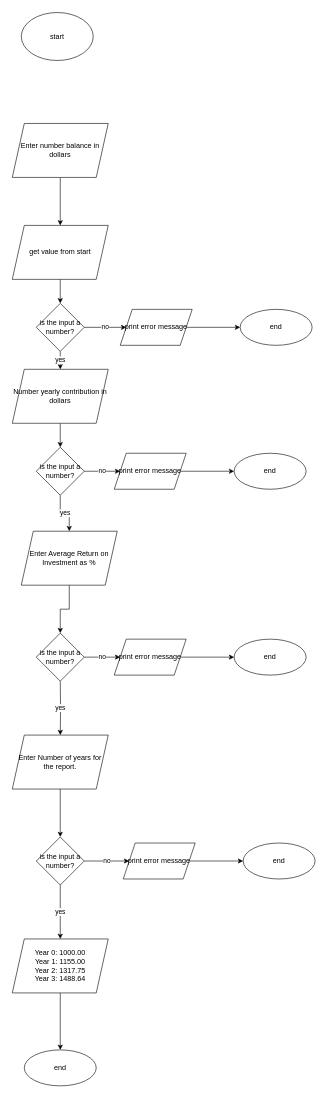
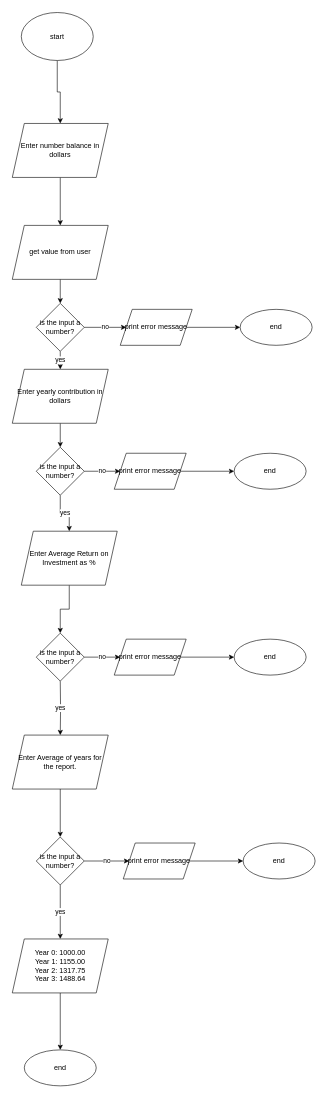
edge "start" -> "Enter number balance in dollars": added
node "get value from start": label "get value from start" -> "get value from user"
node "Number yearly contribution in dollars": label "Number yearly contribution in dollars" -> "Enter yearly contribution in dollars"
node "Enter Number of years for the report.": label "Enter Number of years for the report." -> "Enter Average of years for the report."
